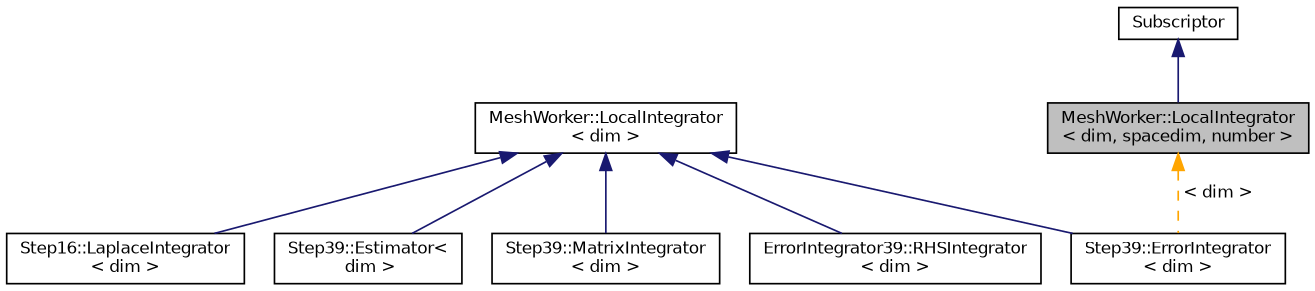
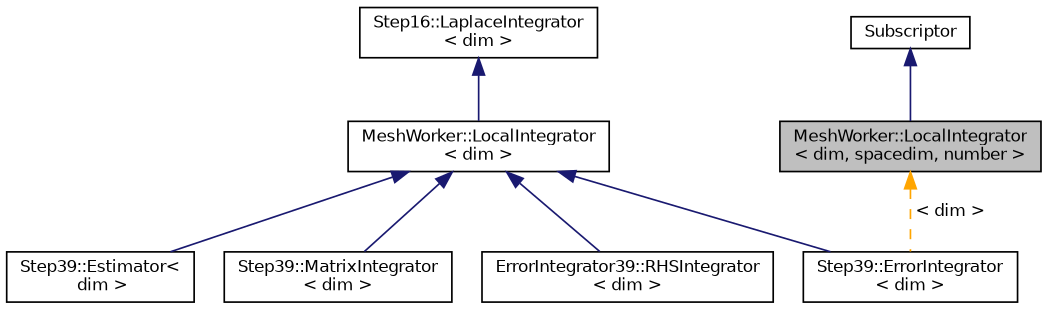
edge "Step16::LaplaceIntegrator < dim >" -> "MeshWorker::LocalIntegrator < dim >": reversed
